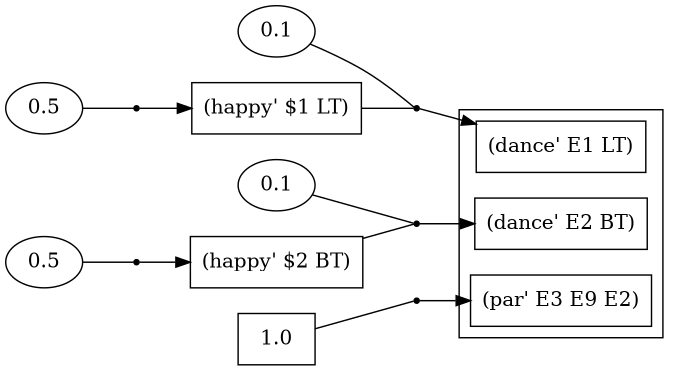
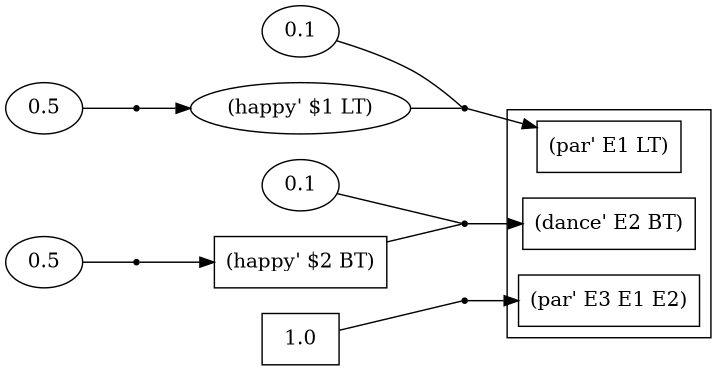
node "(happy' $1 LT)": shape box -> ellipse
node "(dance' E1 LT)": label "(dance' E1 LT)" -> "(par' E1 LT)"
node "(par' E3 E9 E2)": label "(par' E3 E9 E2)" -> "(par' E3 E1 E2)"
